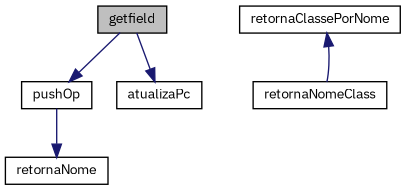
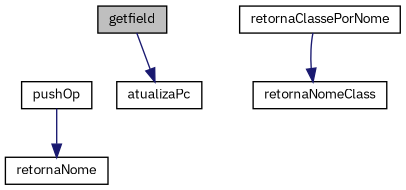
edge "getfield" -> "pushOp": removed
edge "retornaNomeClass" -> "retornaClassePorNome": reversed
